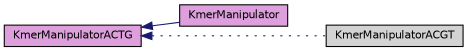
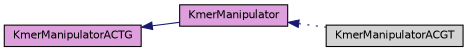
edge "KmerManipulatorACGT" -> "KmerManipulatorACTG": now "KmerManipulatorACGT" -> "KmerManipulator"
